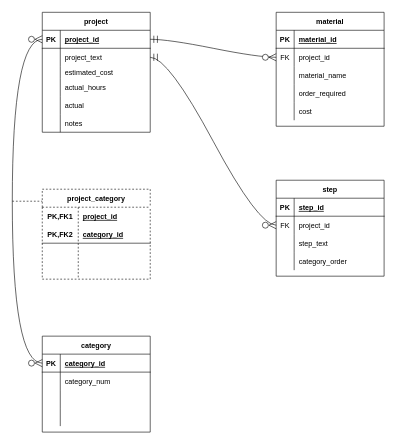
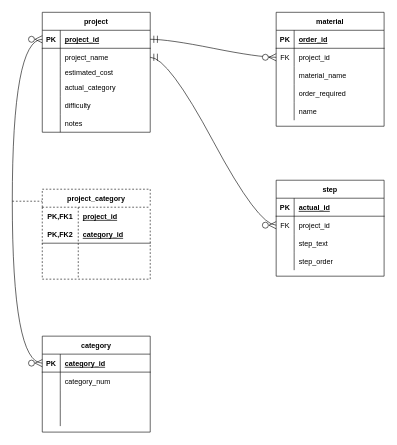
node "material_id": label "material_id" -> "order_id"
node "project_text": label "project_text" -> "project_name"
node "actual_hours": label "actual_hours" -> "actual_category"
node "actual": label "actual" -> "difficulty"
node "cost": label "cost" -> "name"
node "step_id": label "step_id" -> "actual_id"
node "category_order": label "category_order" -> "step_order"
